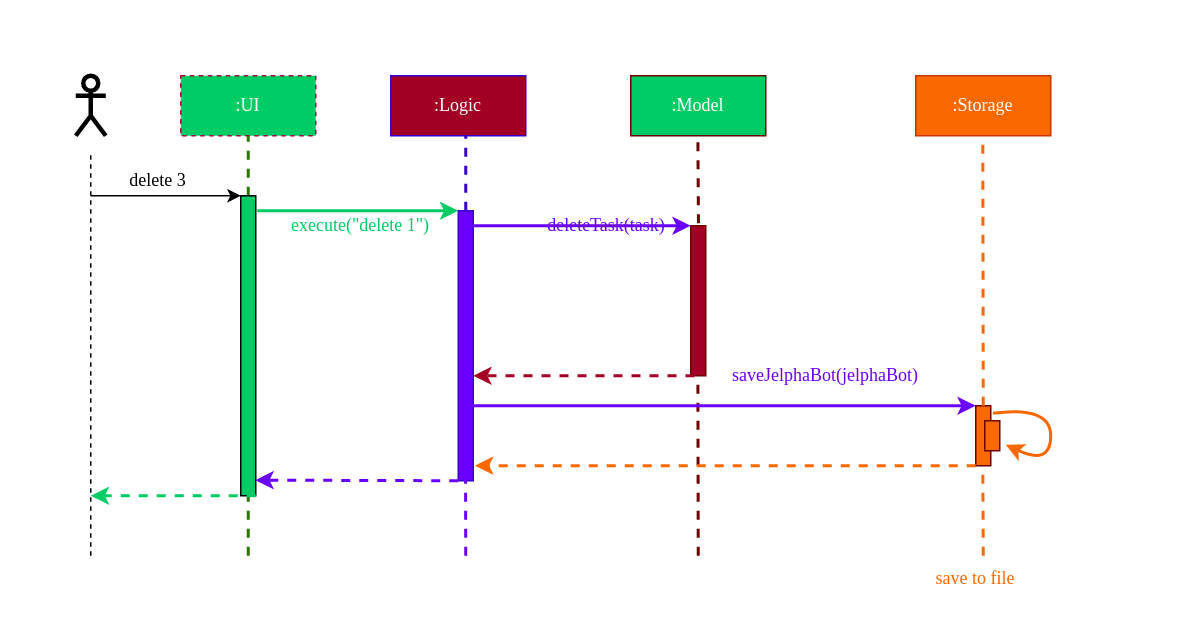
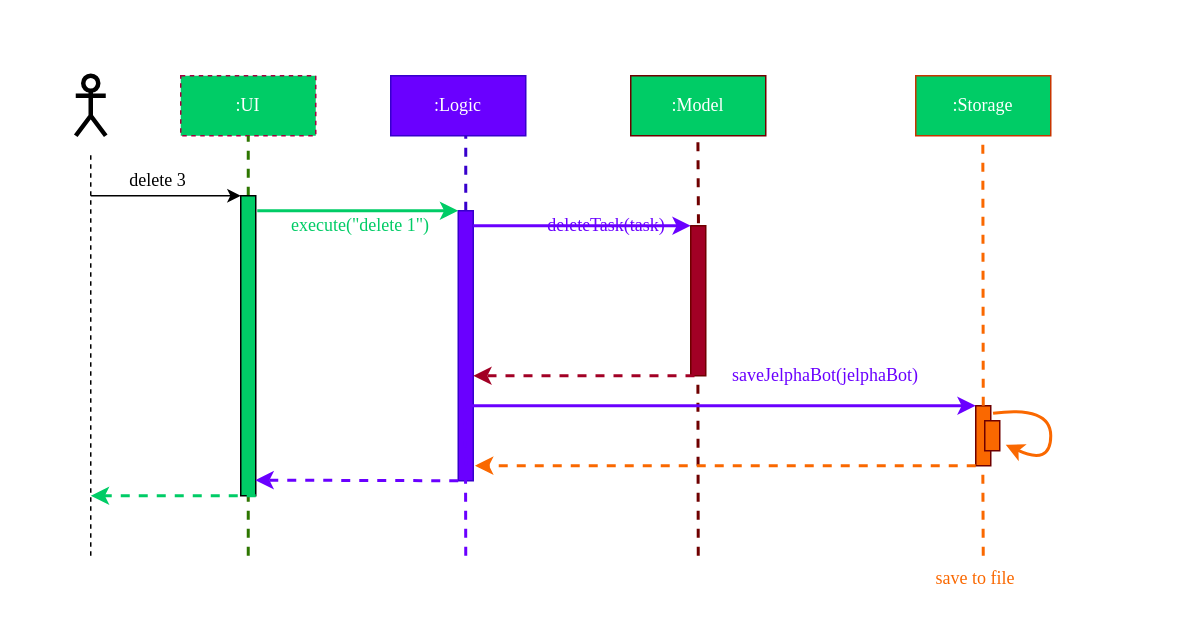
node ":Logic": fillcolor #a20025 -> #6a00ff
node ":Storage": fillcolor #fa6800 -> #00cc66
